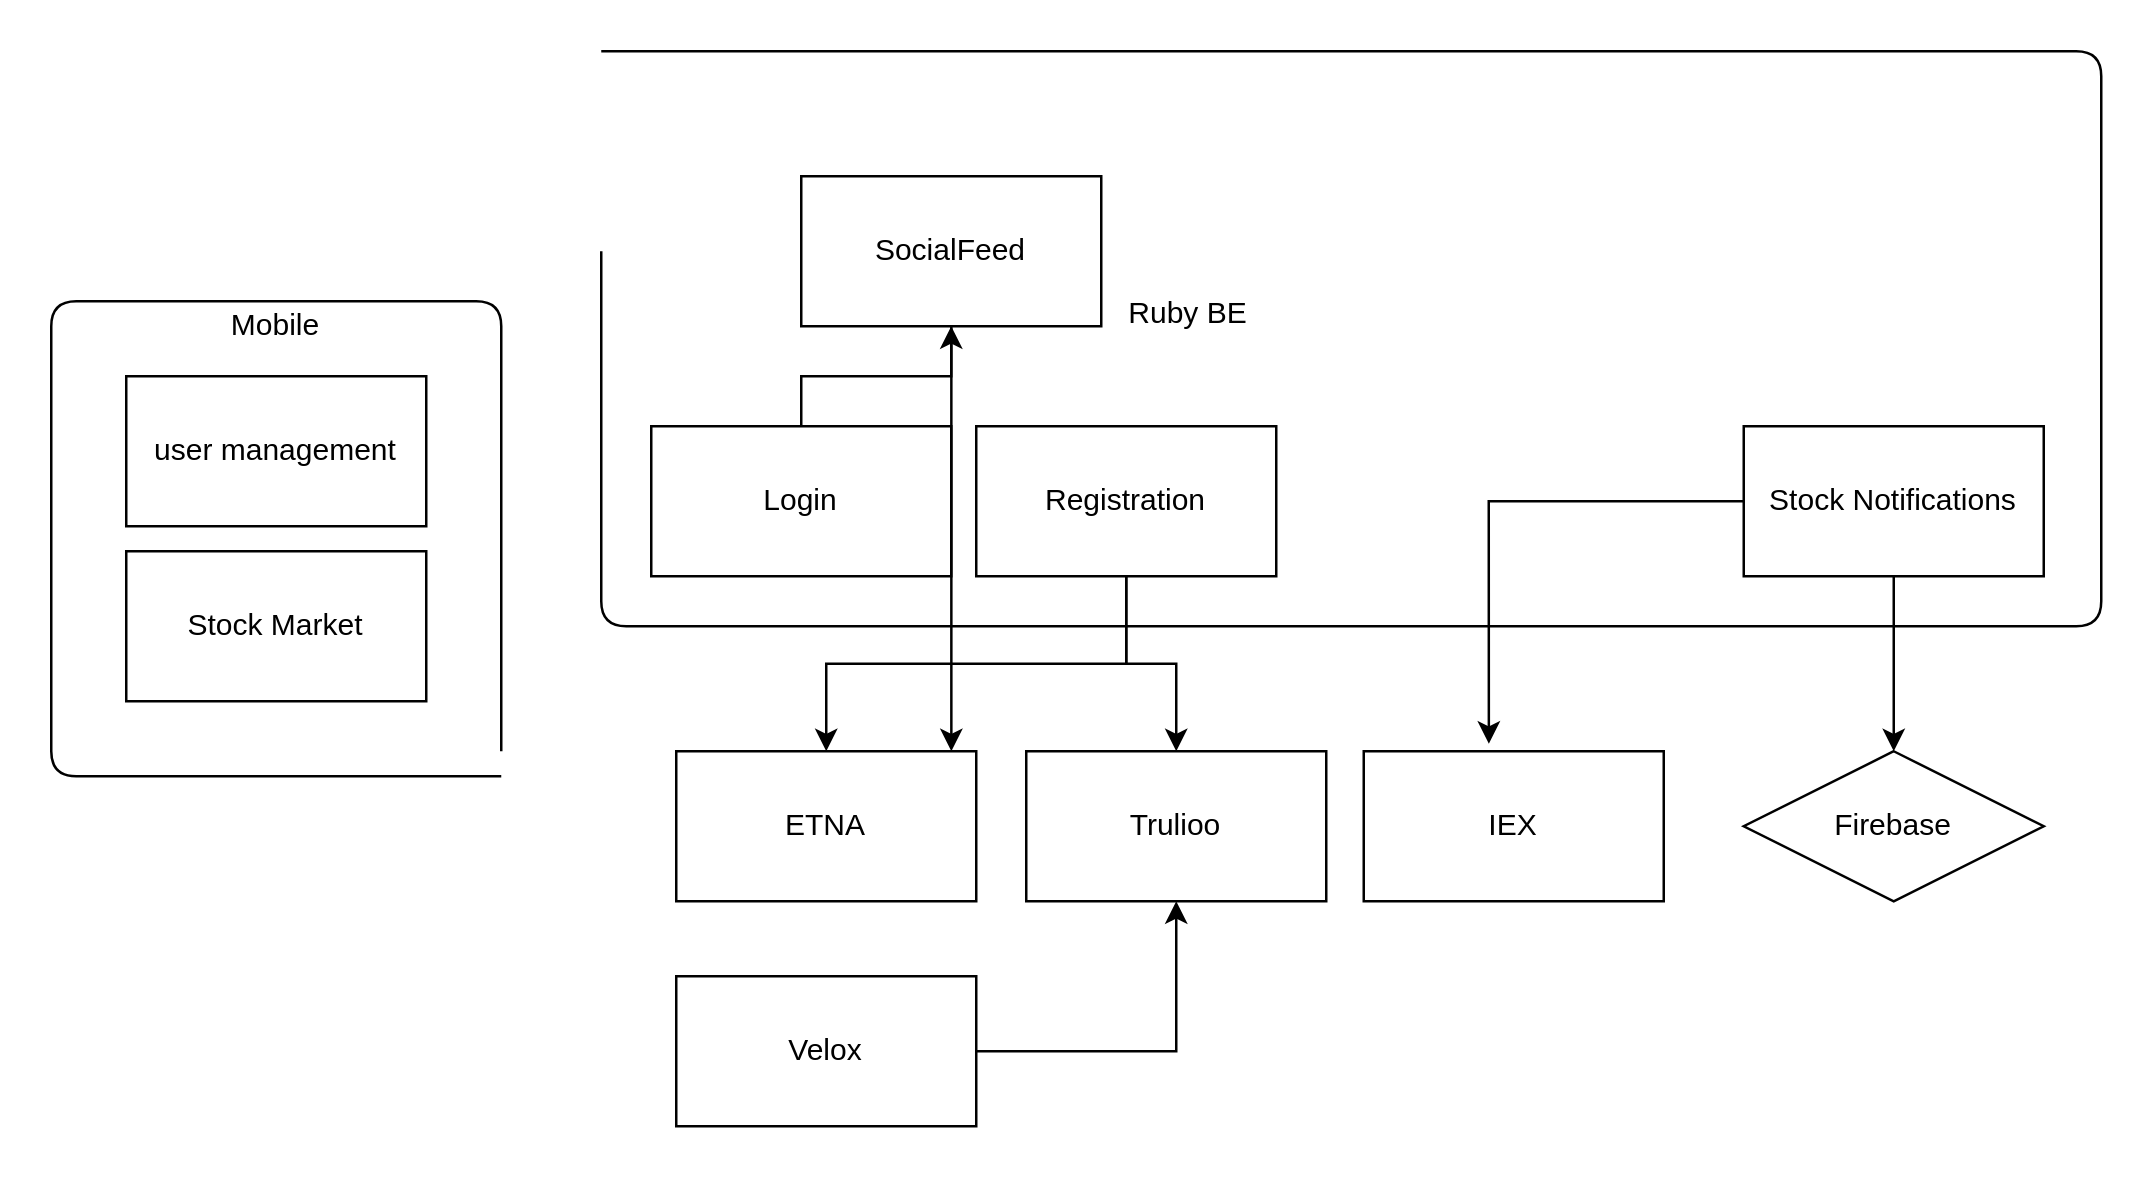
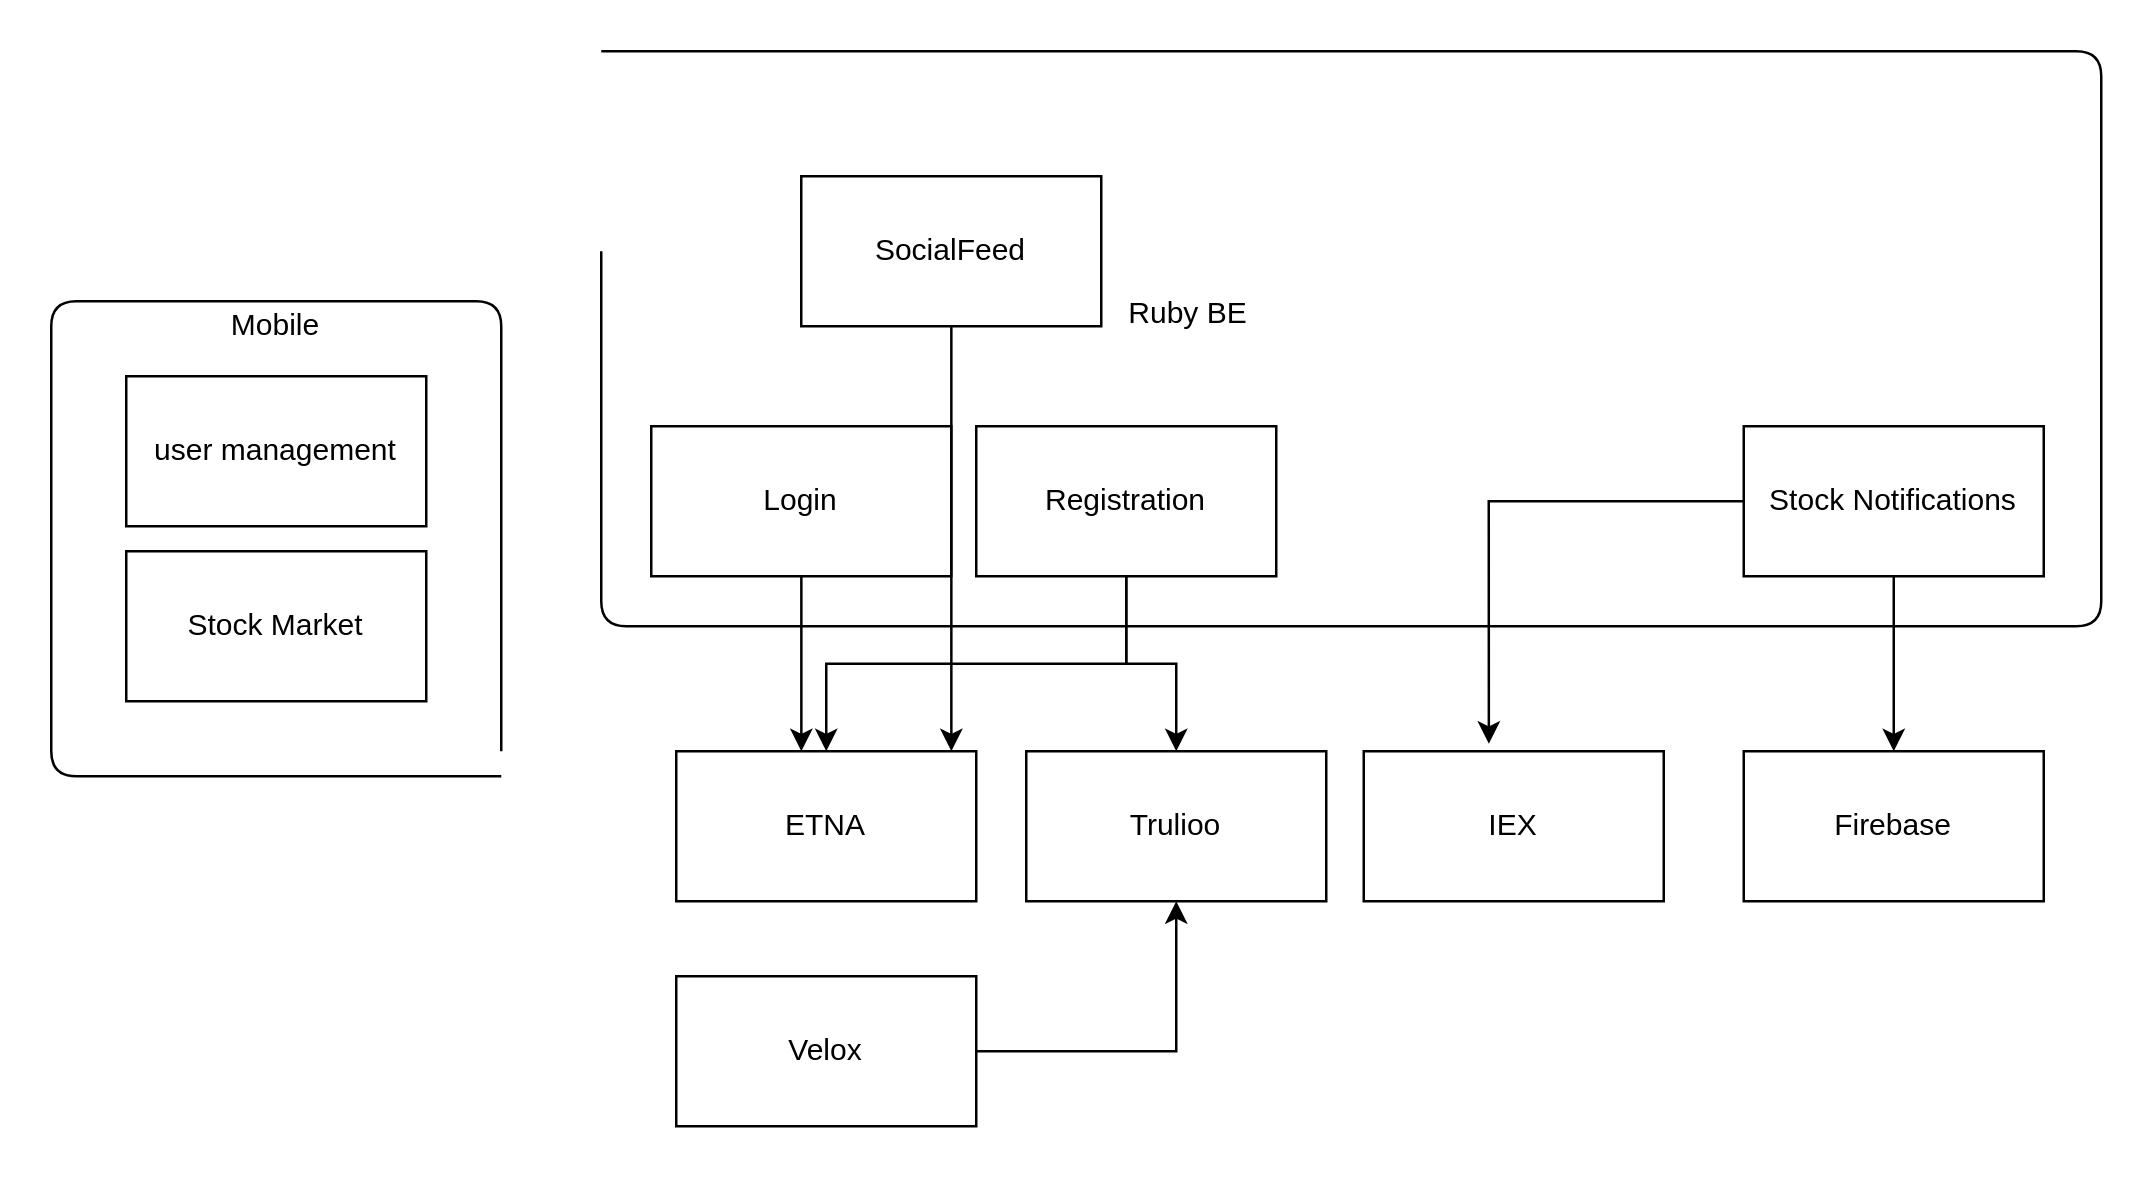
edge "Login" -> "SocialFeed": now "Login" -> "ETNA"
node "Firebase": shape diamond -> rectangle
